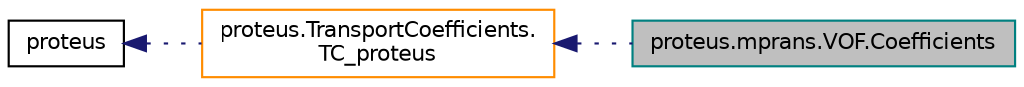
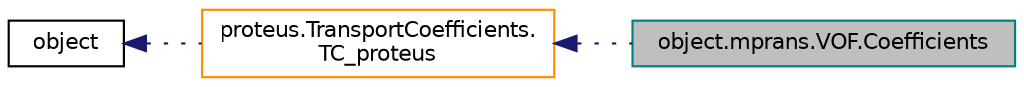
node "proteus": label "proteus" -> "object"
node "proteus.mprans.VOF.Coefficients": label "proteus.mprans.VOF.Coefficients" -> "object.mprans.VOF.Coefficients"
